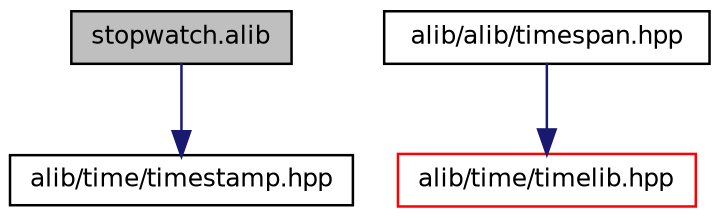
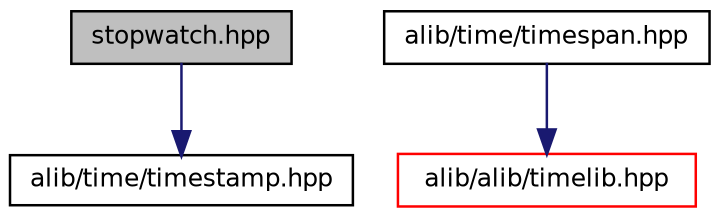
node "stopwatch.alib": label "stopwatch.alib" -> "stopwatch.hpp"
node "alib/alib/timespan.hpp": label "alib/alib/timespan.hpp" -> "alib/time/timespan.hpp"
node "alib/time/timelib.hpp": label "alib/time/timelib.hpp" -> "alib/alib/timelib.hpp"
